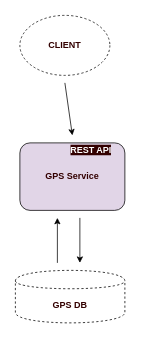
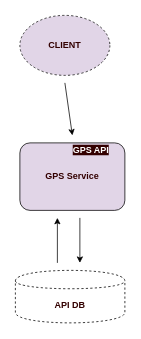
node "CLIENT": fillcolor #ffffff -> #e1d5e7
node "REST API": label "REST API" -> "GPS API"
node "GPS DB": label "GPS DB" -> "API DB"
